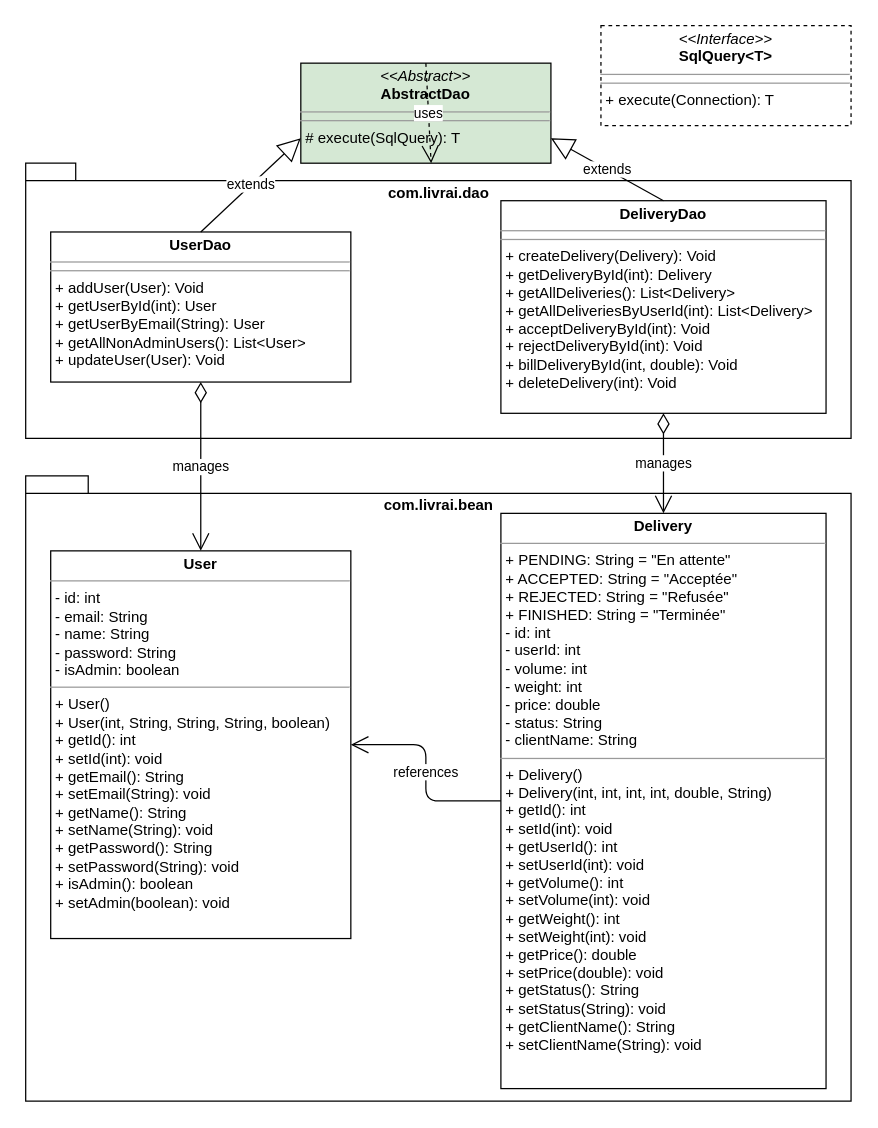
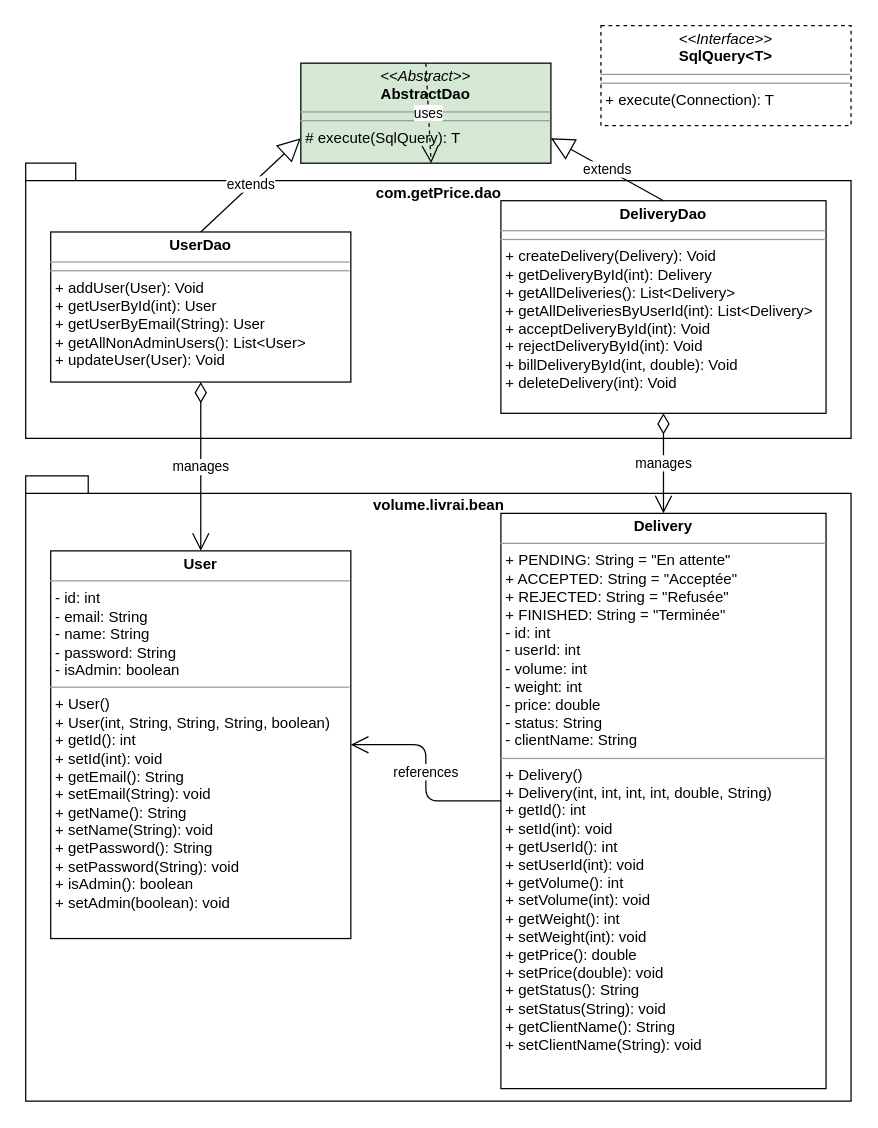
node "com.livrai.dao": label "com.livrai.dao" -> "com.getPrice.dao"
node "com.livrai.bean": label "com.livrai.bean" -> "volume.livrai.bean"
